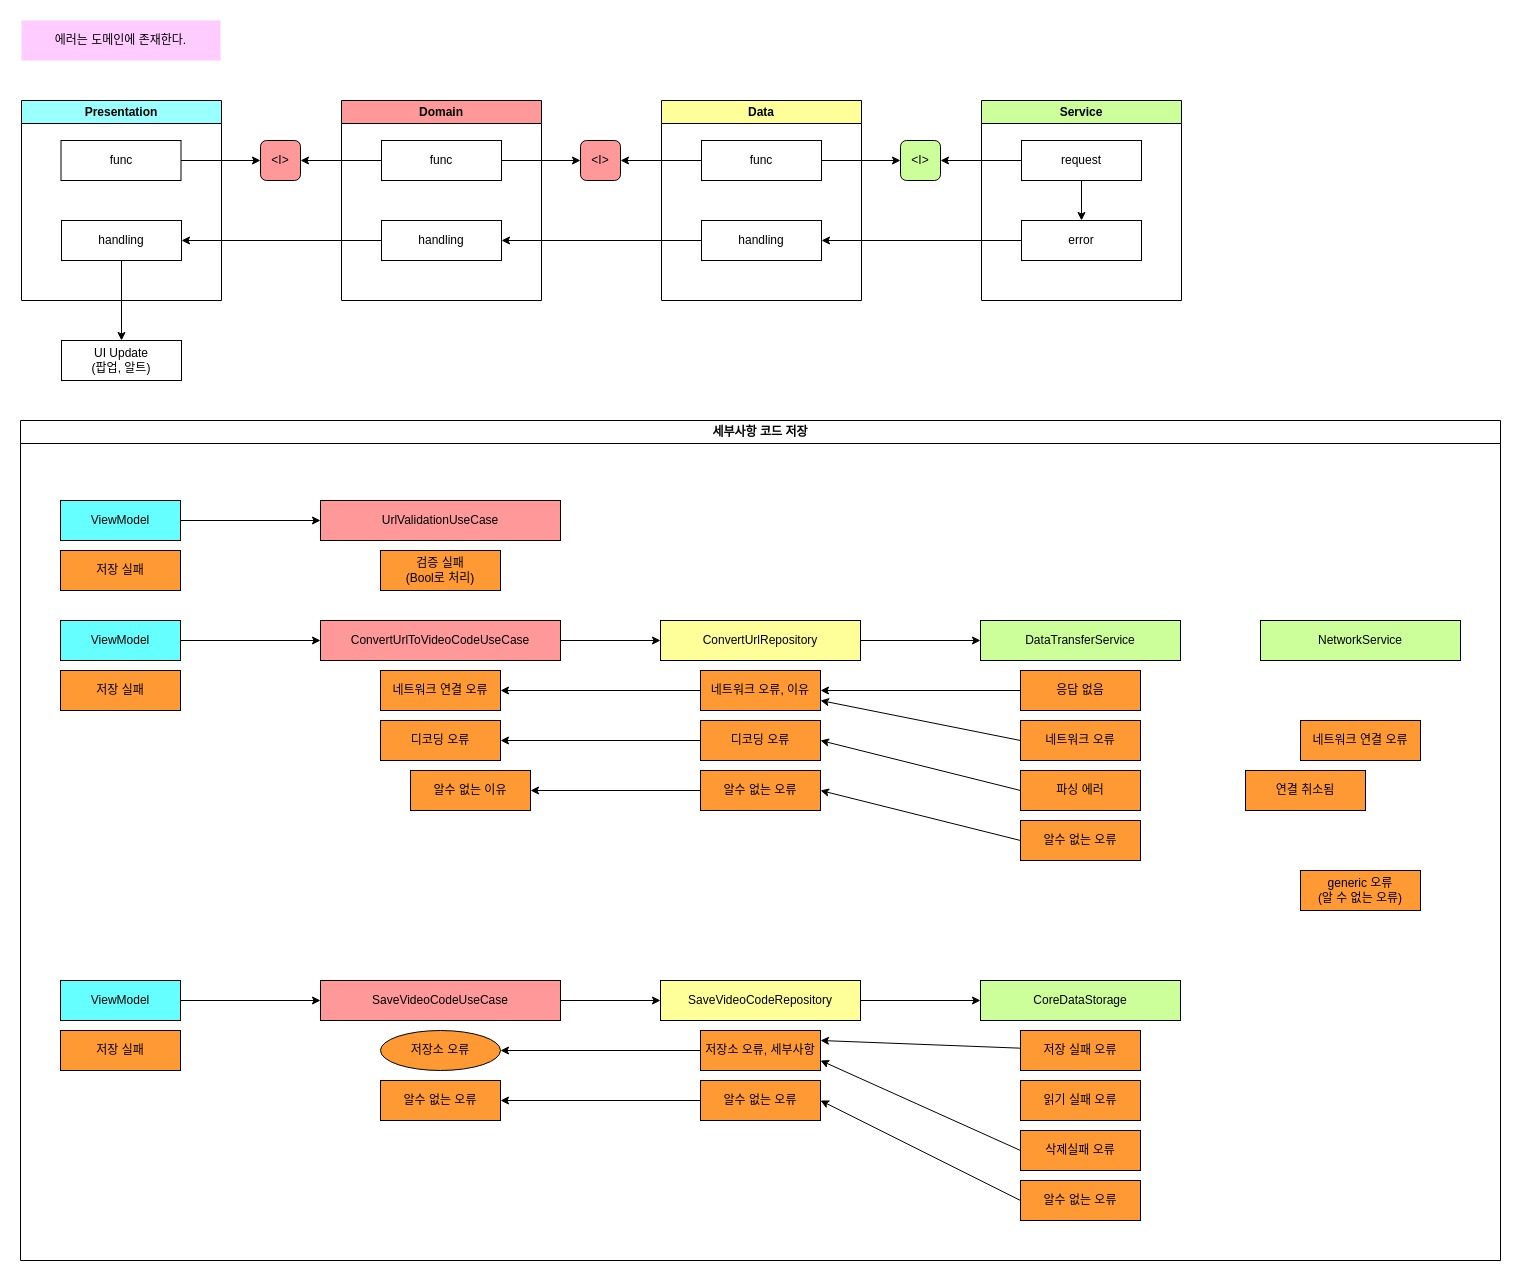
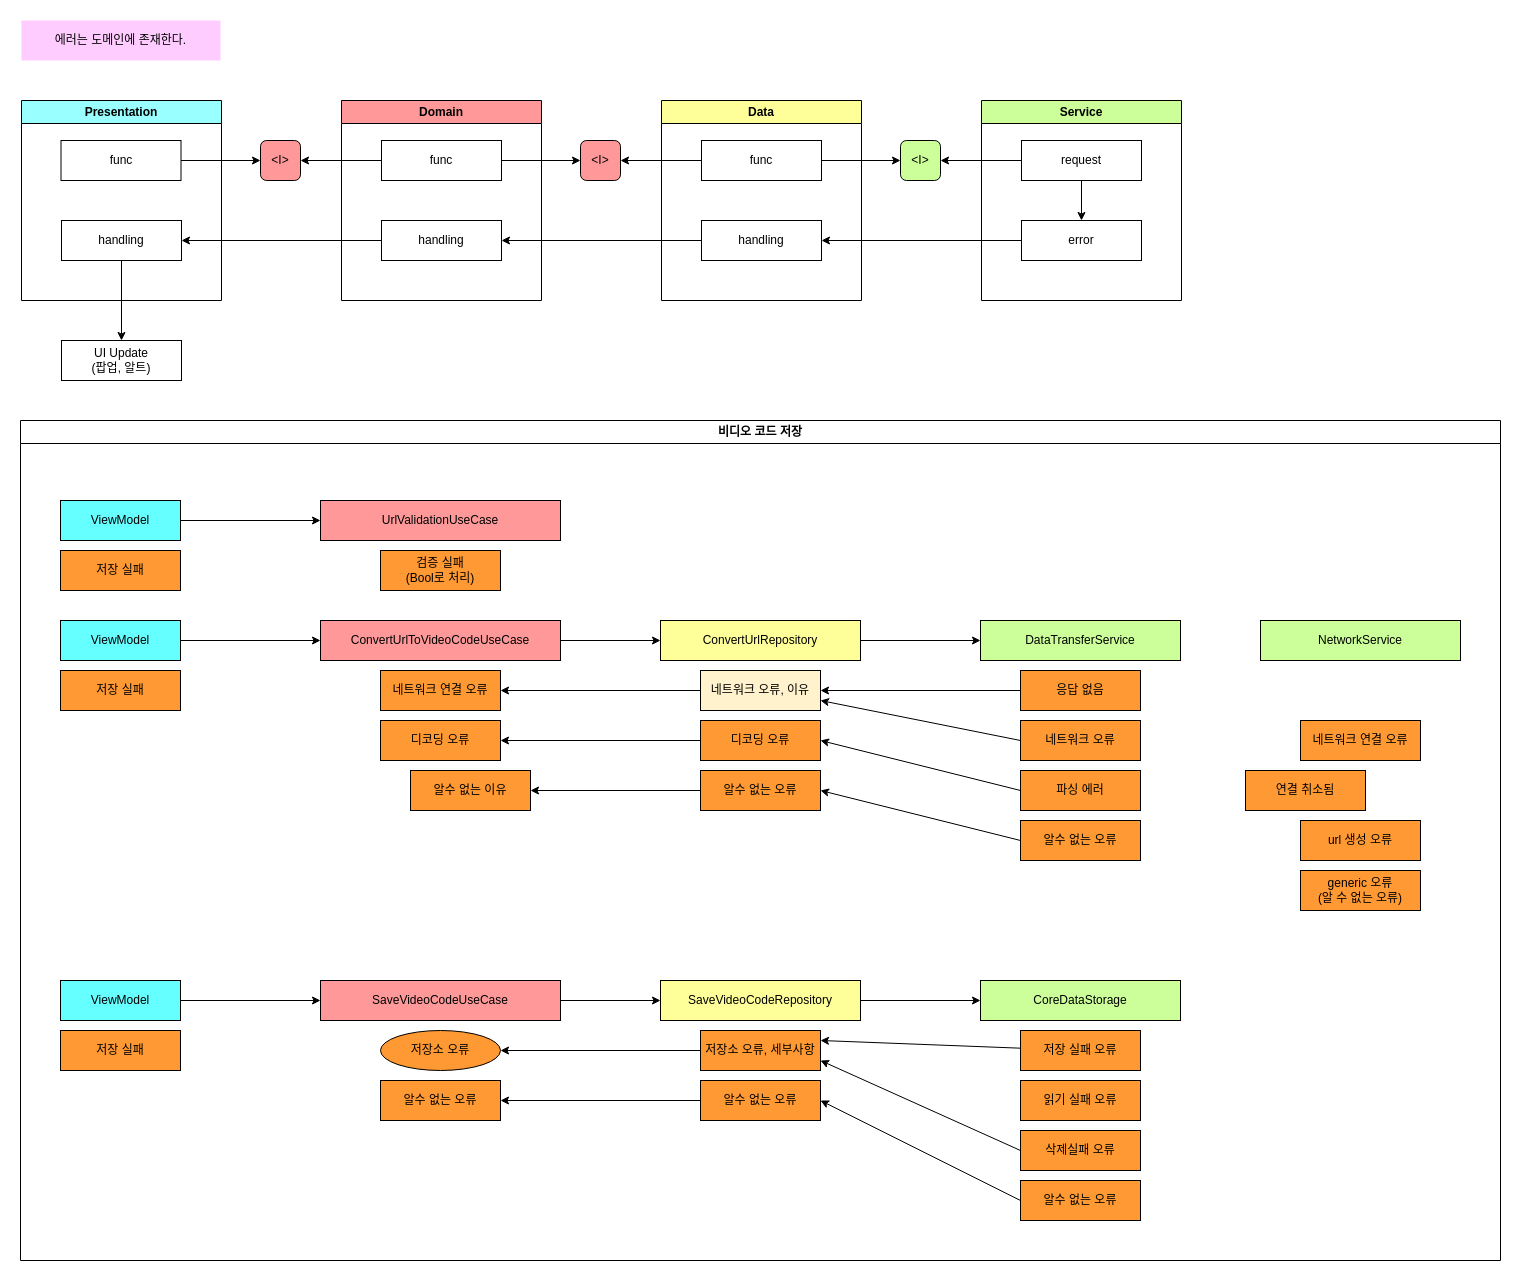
node "세부사항 코드 저장": label "세부사항 코드 저장" -> "비디오 코드 저장"
node "네트워크 오류, 이유": fillcolor #ff9933 -> #fff2cc
node "url 생성 오류": added
